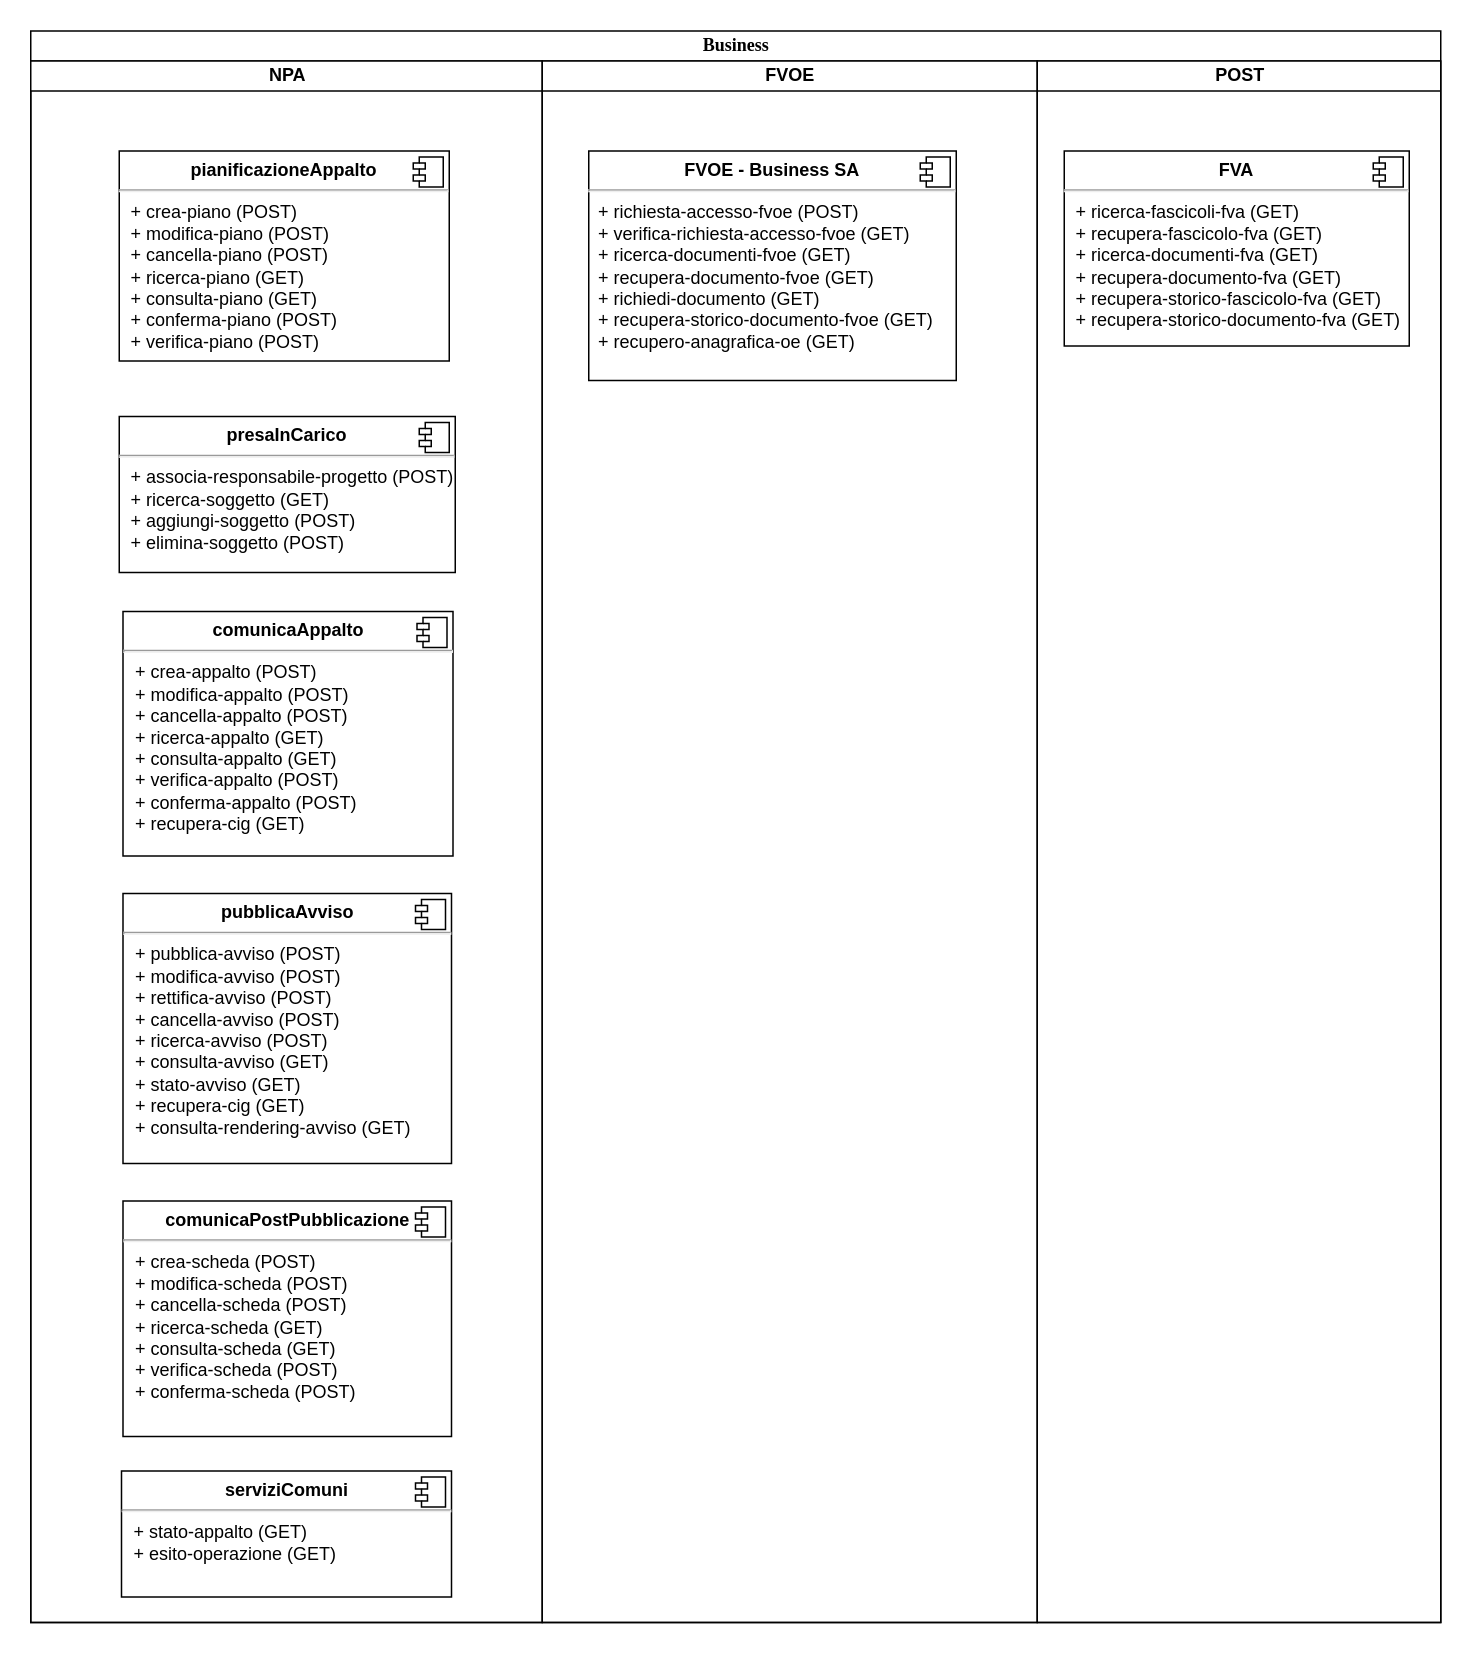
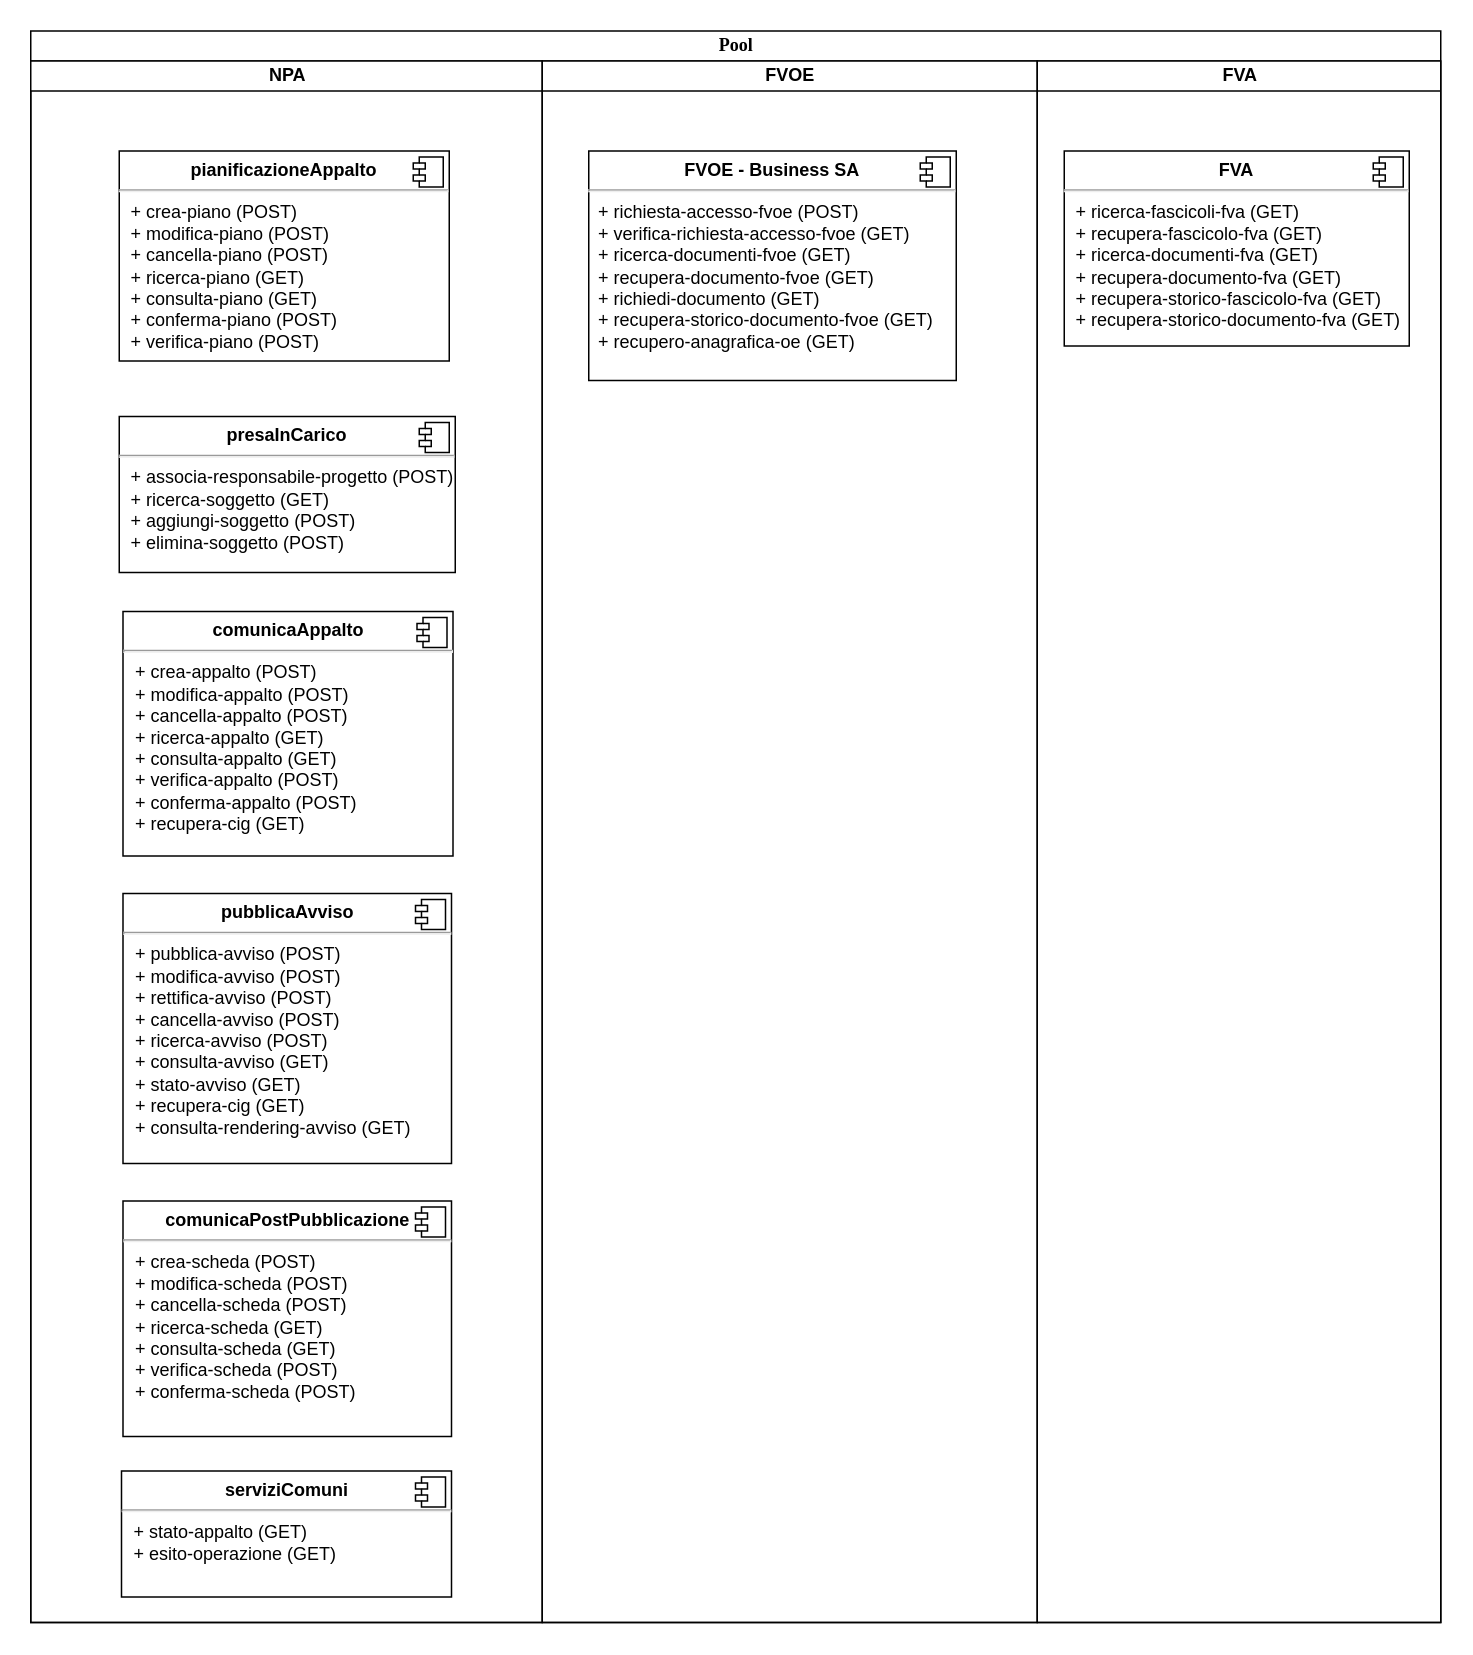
node "Business": label "Business" -> "Pool"
node "POST": label "POST" -> "FVA"
